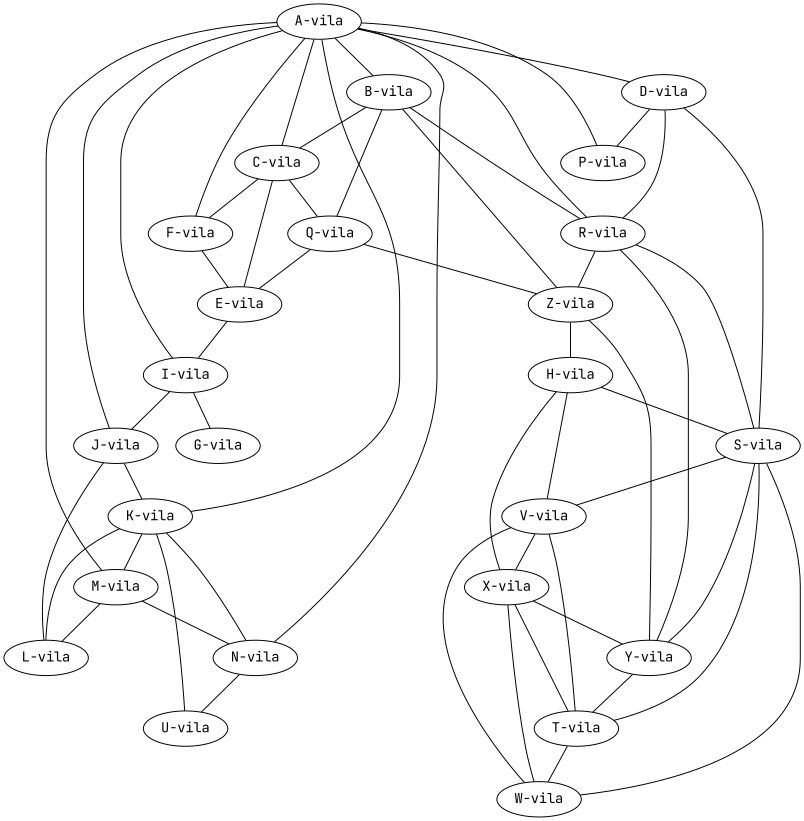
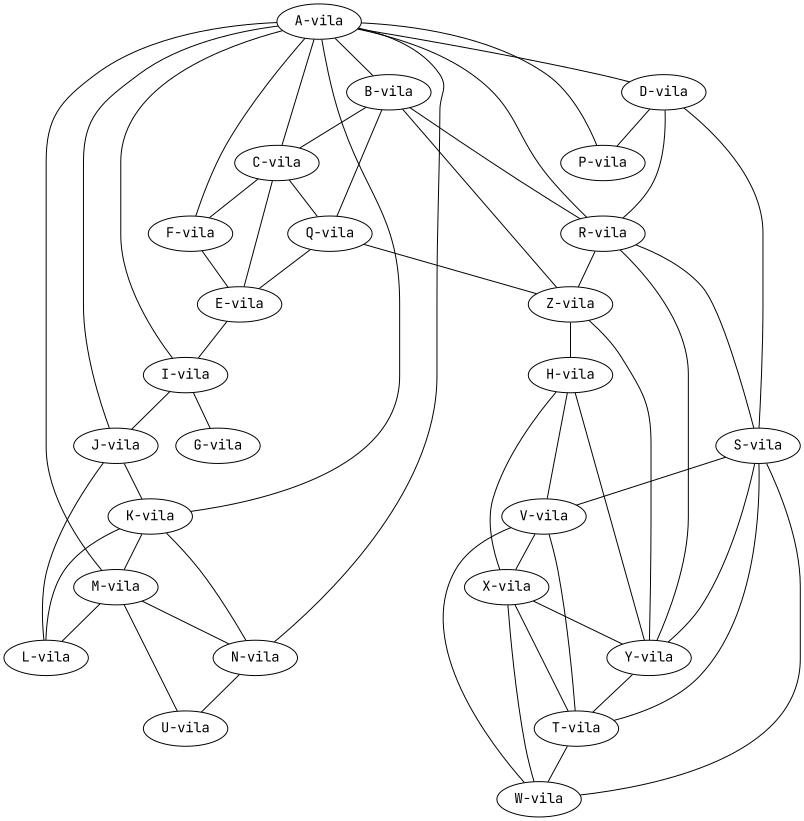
edge "H-vila" -- "S-vila": now "H-vila" -- "Y-vila"
edge "K-vila" -- "U-vila": now "M-vila" -- "U-vila"
